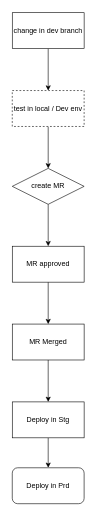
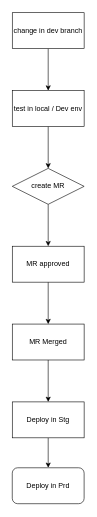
node "test in local / Dev env": style dashed -> solid
